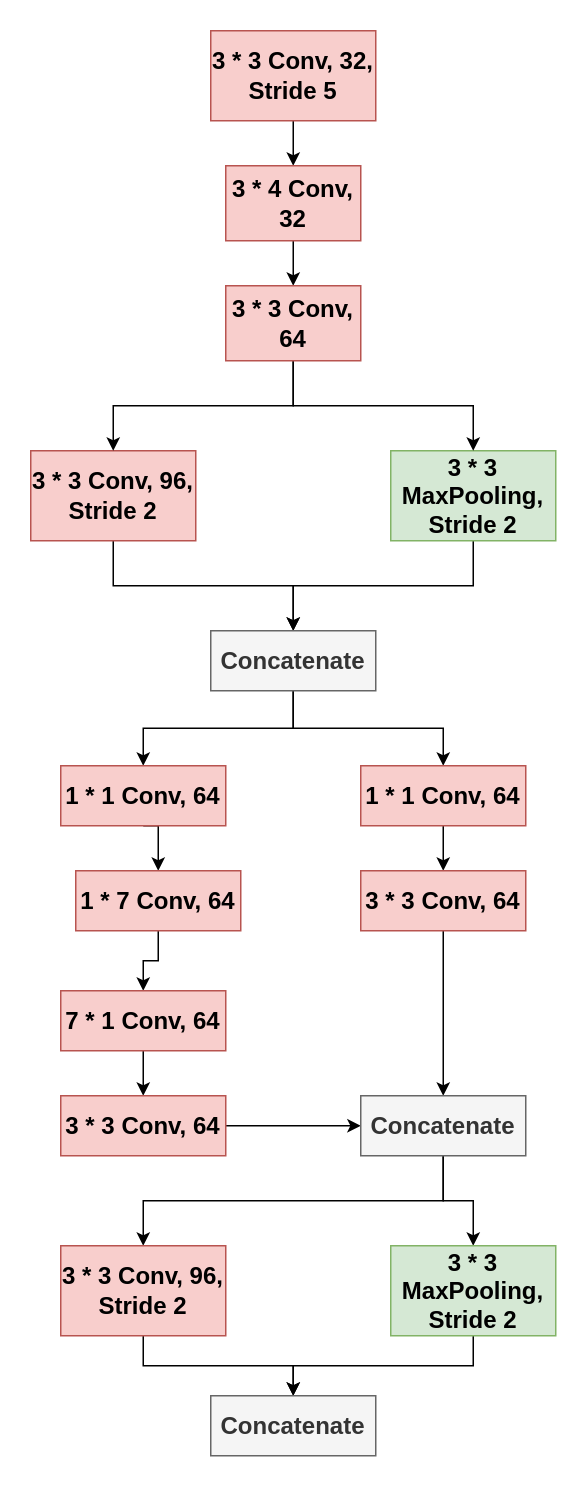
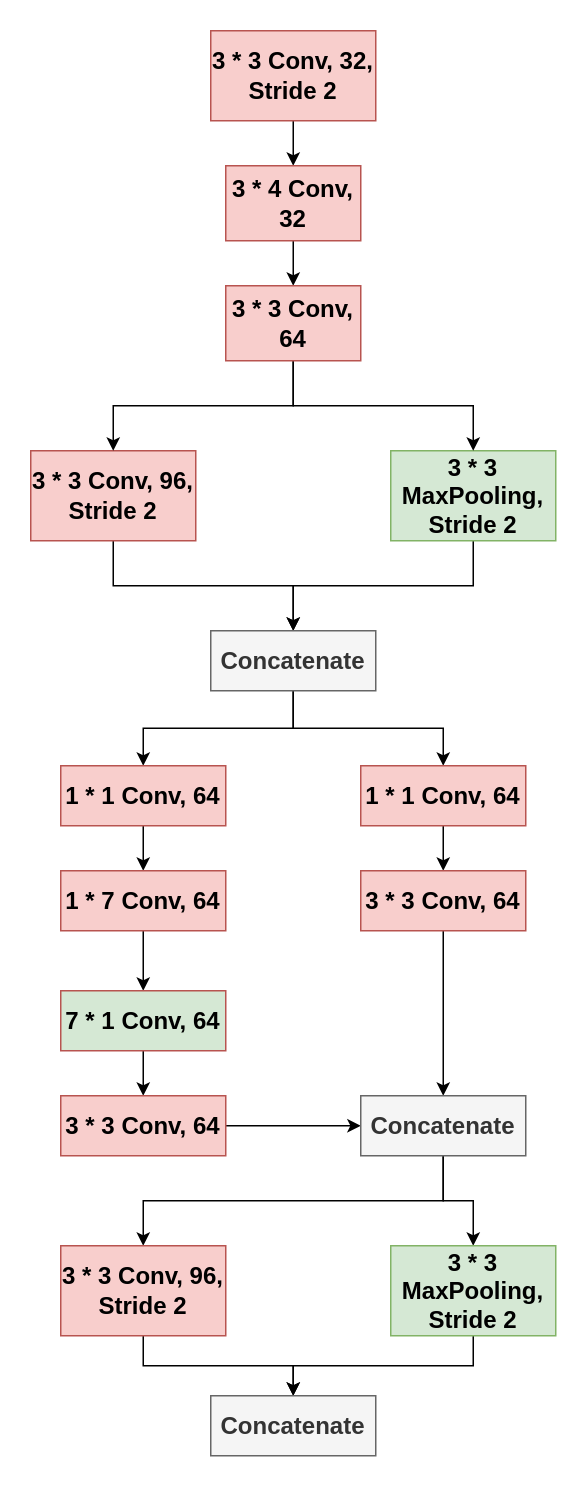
node "3 * 3 Conv, 32, Stride 5": label "3 * 3 Conv, 32, Stride 5" -> "3 * 3 Conv, 32, Stride 2"
node "1 * 7 Conv, 64": moved (158, 901) -> (143, 901)
node "7 * 1 Conv, 64": fillcolor #f8cecc -> #d5e8d4
